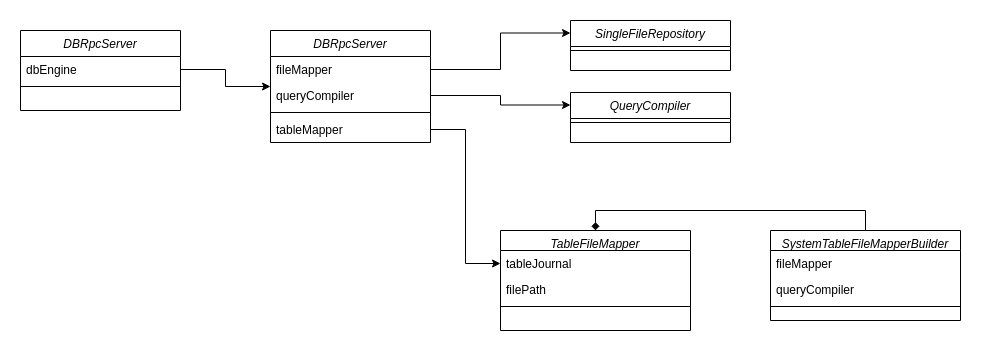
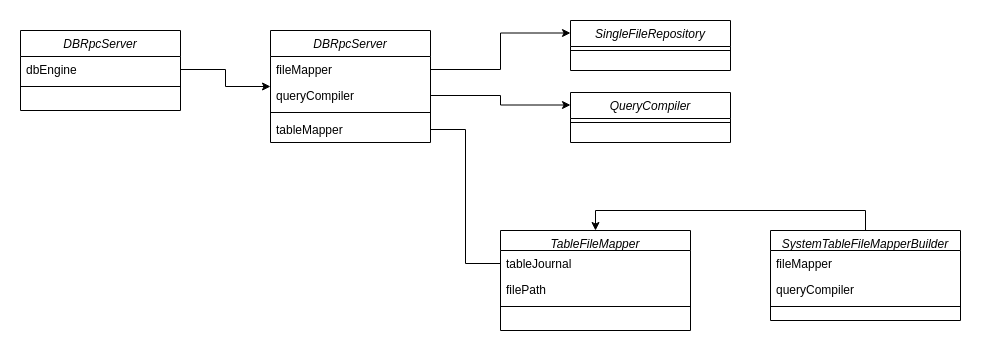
edge "SystemTableFileMapperBuilder" -> "TableFileMapper": arrowhead diamond -> classic
edge "tableMapper" -> "tableJournal": arrowhead classic -> none
